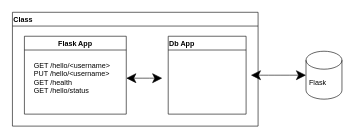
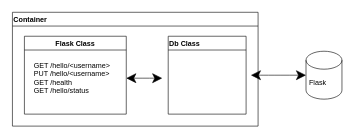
node "Class": label "Class" -> "Container"
node "Flask App": label "Flask App" -> "Flask Class"
node "Db App": label "Db App" -> "Db Class"
